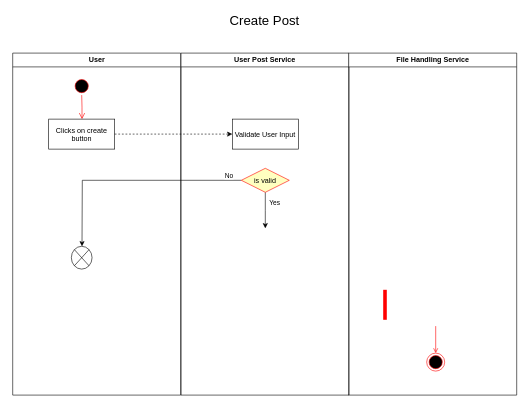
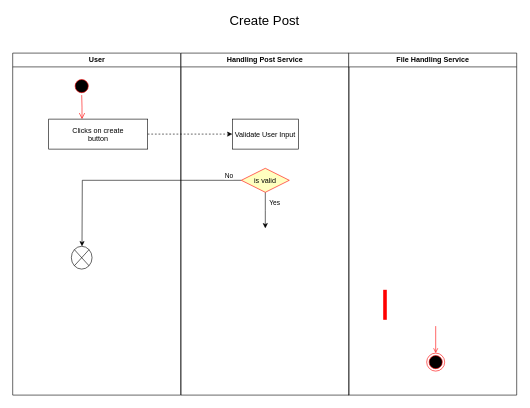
node "User Post Service": label "User Post Service" -> "Handling Post Service"
node "Clicks on create button": size 66x30 -> 99x30
